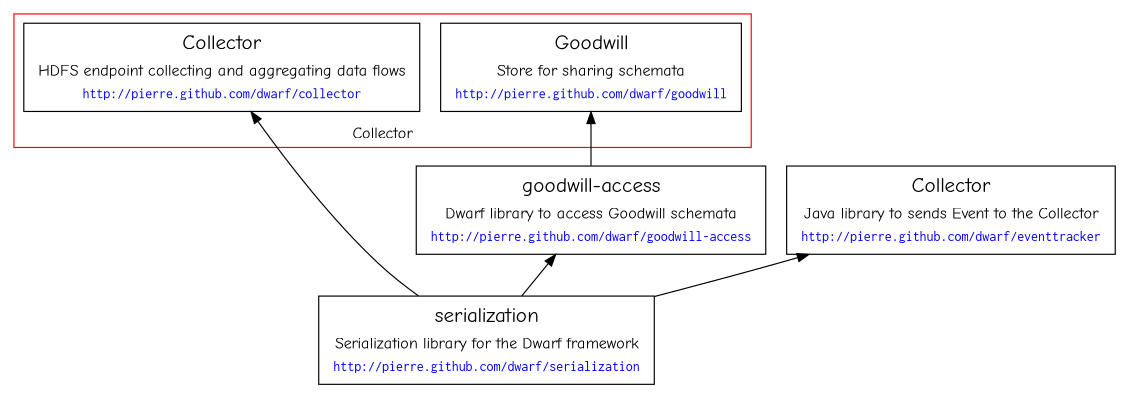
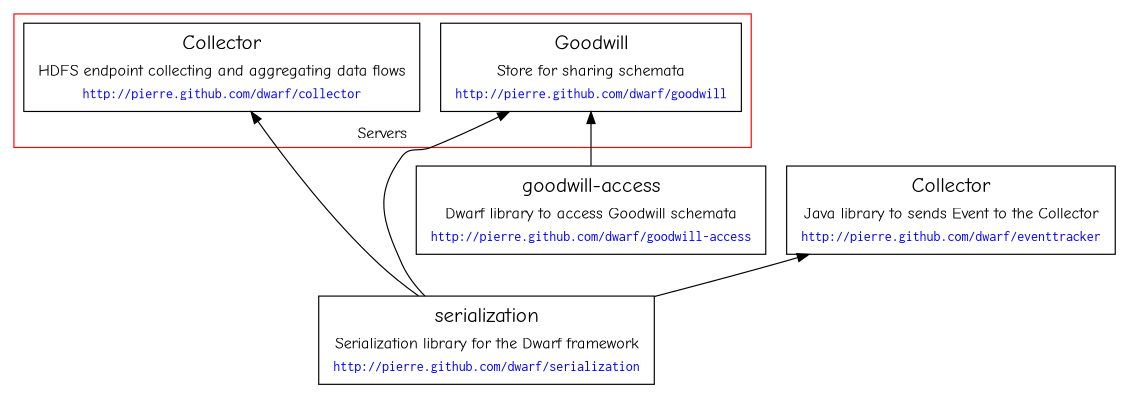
cluster "Collector": label "Collector" -> "Servers"
edge "serialization" -> "goodwill-access": now "serialization" -> "Goodwill"
